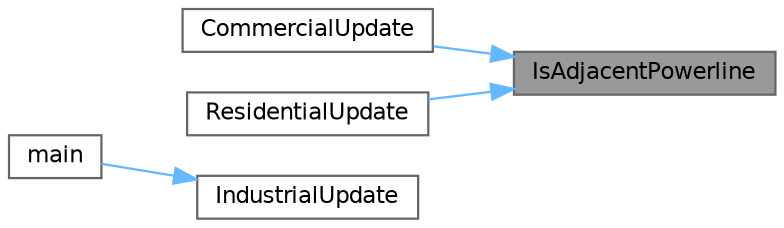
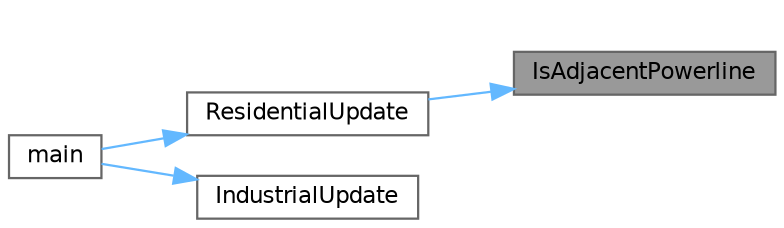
node "CommercialUpdate": removed
edge "main" -> "ResidentialUpdate": added
